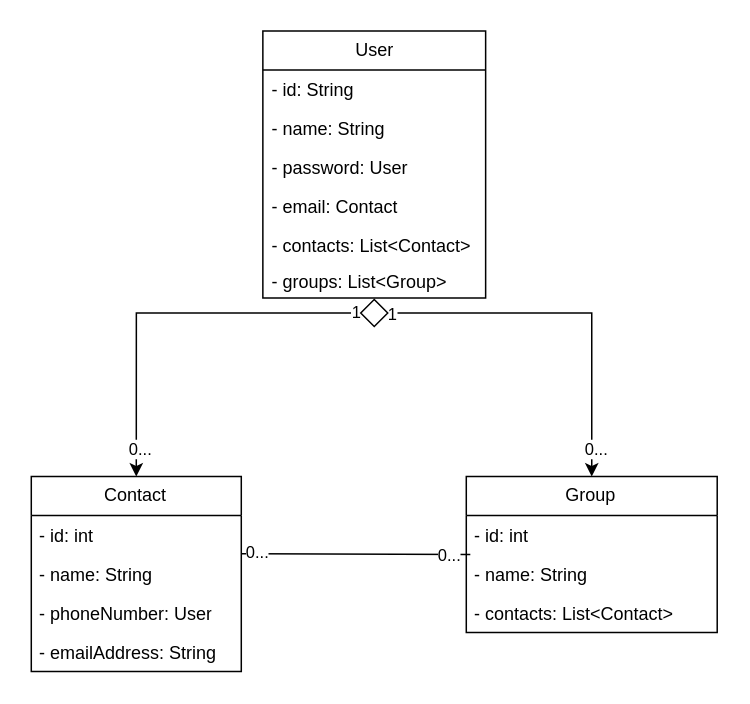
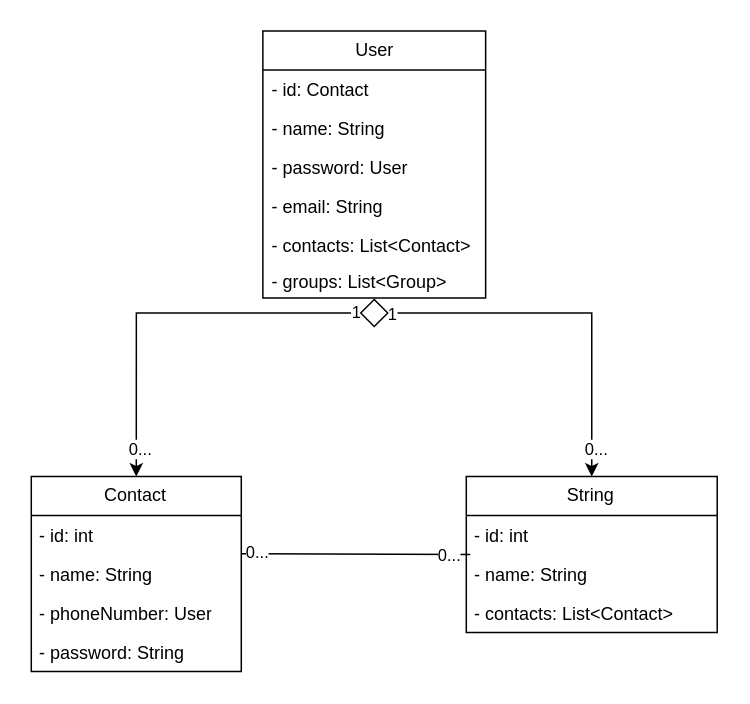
node "- id: String": label "- id: String" -> "- id: Contact"
node "- email: Contact": label "- email: Contact" -> "- email: String"
node "Group": label "Group" -> "String"
node "- emailAddress: String": label "- emailAddress: String" -> "- password: String"
